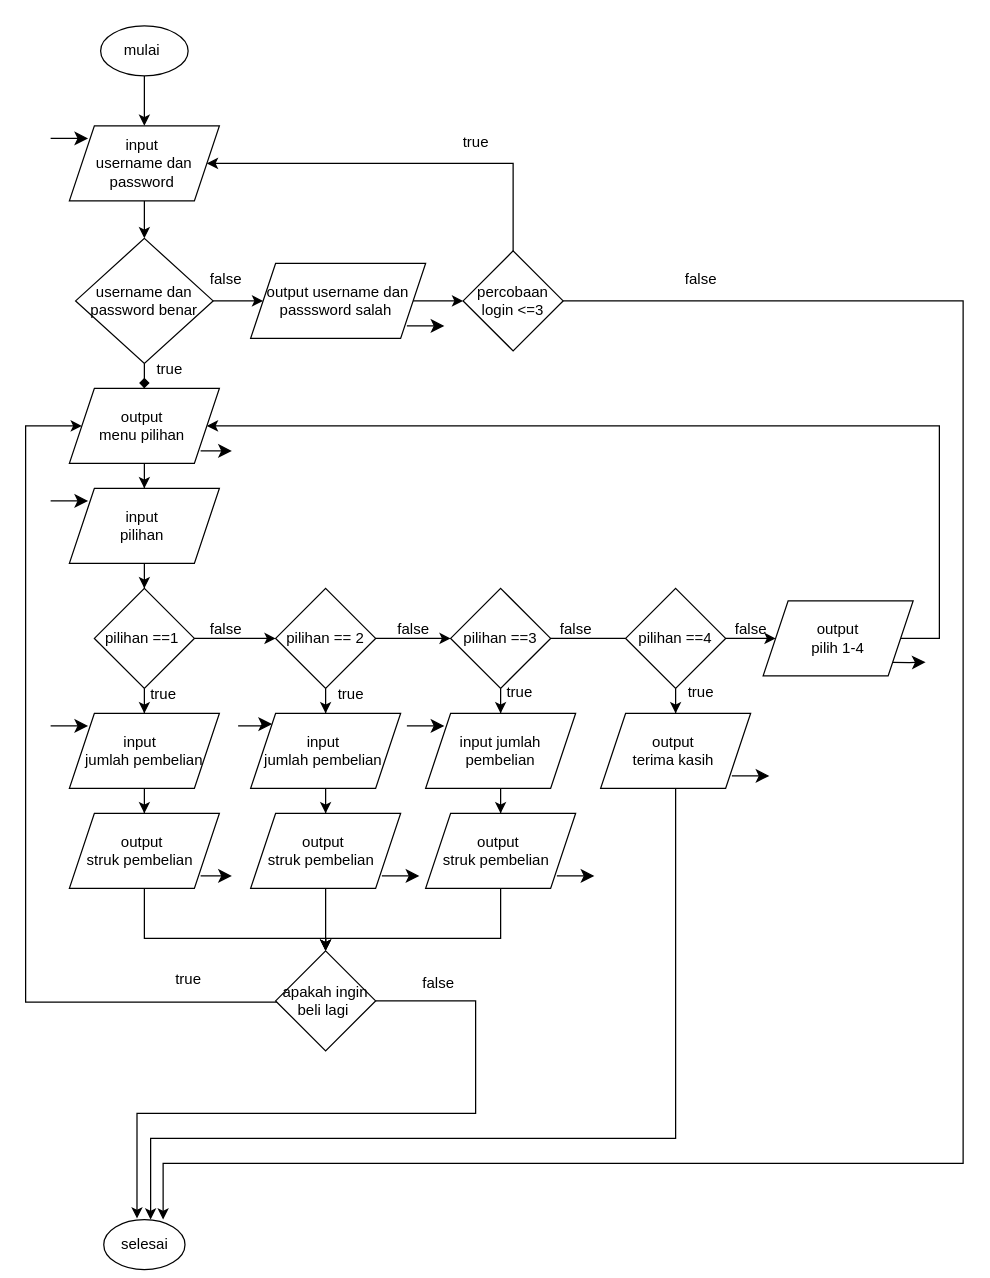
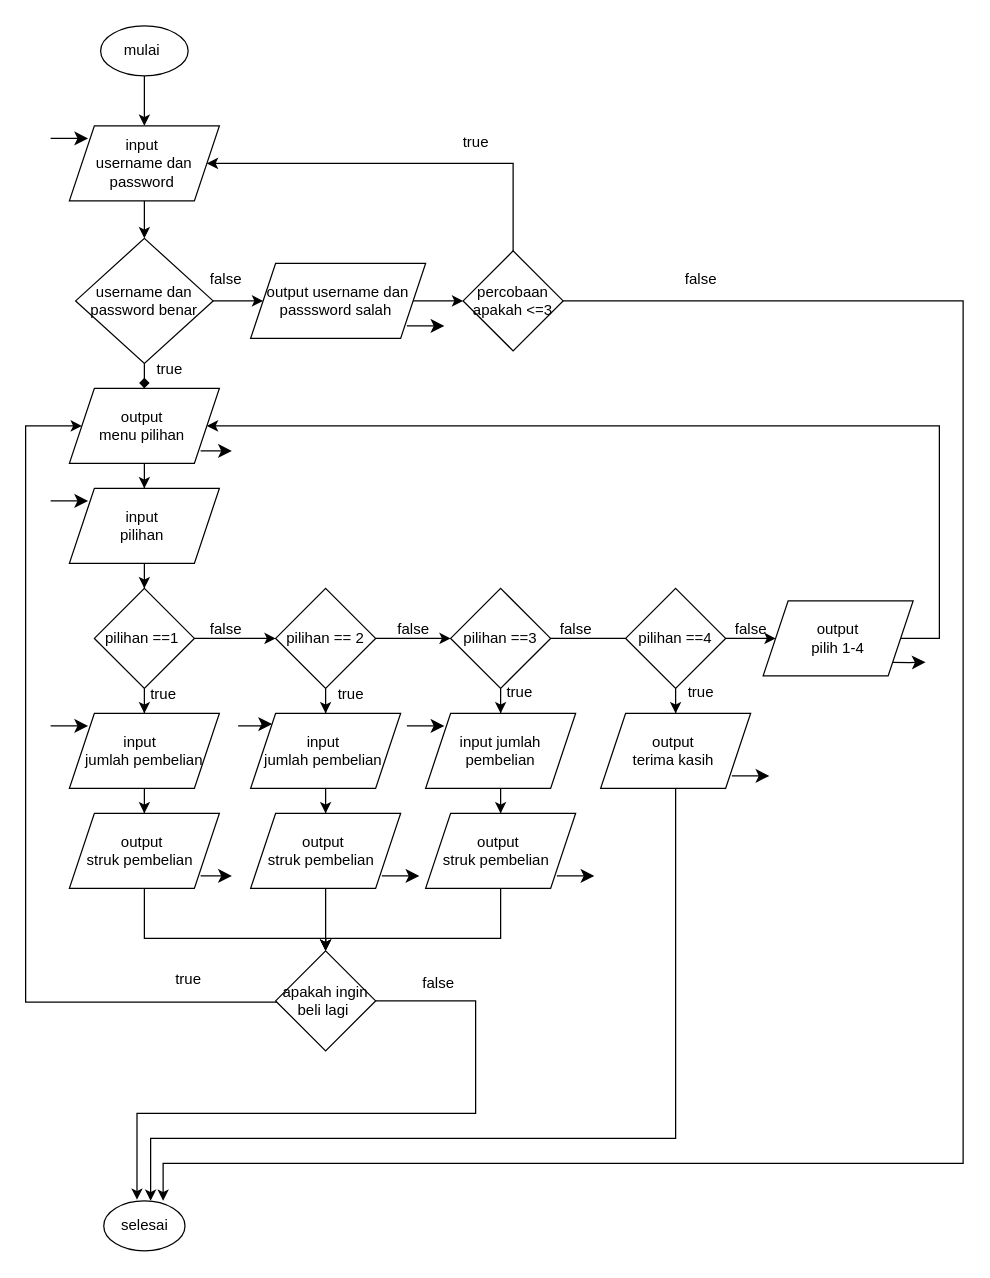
node "percobaan login <=3": label "percobaan login <=3" -> "percobaan apakah <=3"
node "selesai": moved (144, 1244) -> (144, 1226)
